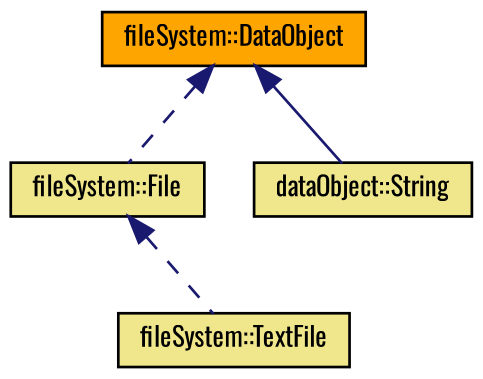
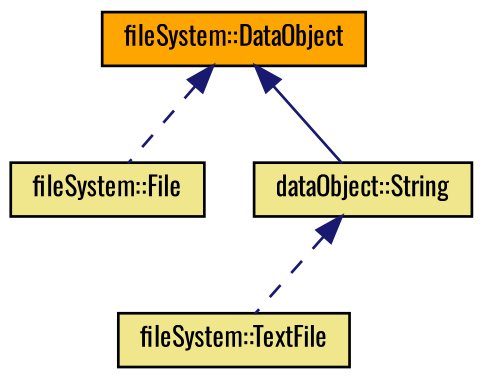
edge "fileSystem::TextFile" -> "fileSystem::File": now "fileSystem::TextFile" -> "dataObject::String"
